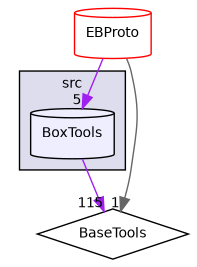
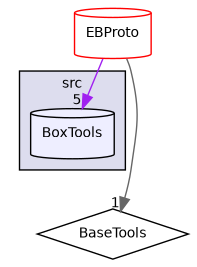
edge "BoxTools" -> "BaseTools": removed
